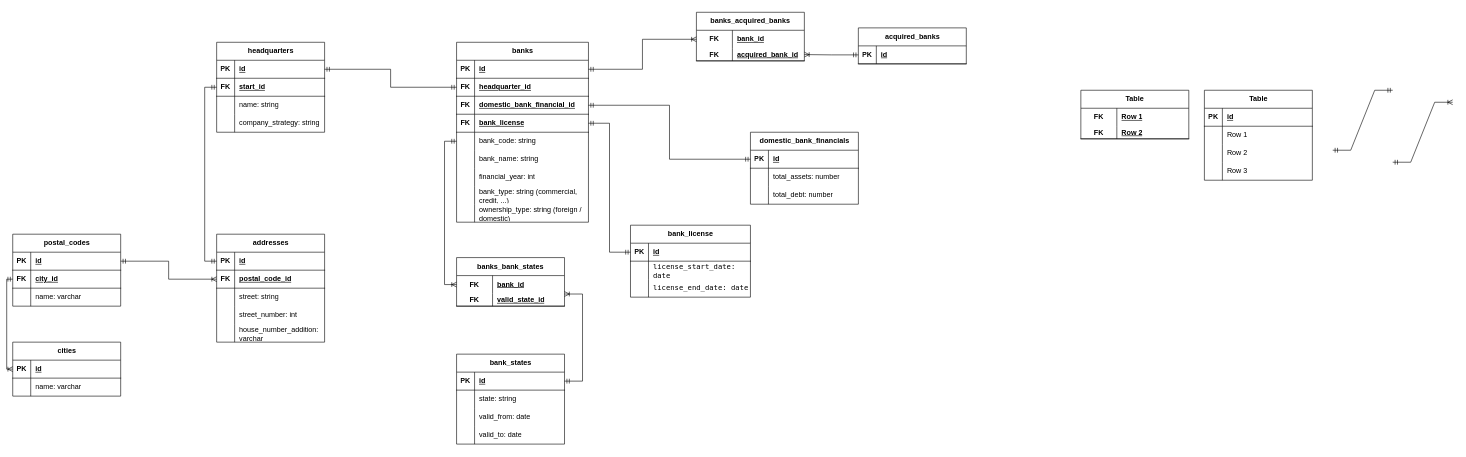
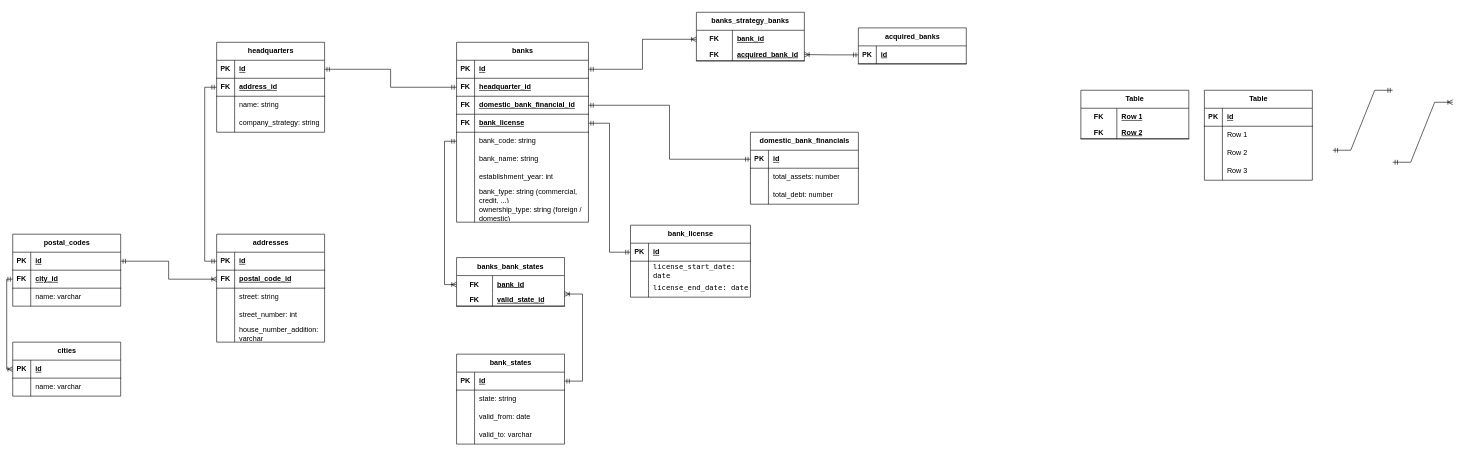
node "banks_acquired_banks": label "banks_acquired_banks" -> "banks_strategy_banks"
node "start_id": label "start_id" -> "address_id"
node "financial_year: int": label "financial_year: int" -> "establishment_year: int"
node "valid_to: date": label "valid_to: date" -> "valid_to: varchar"
